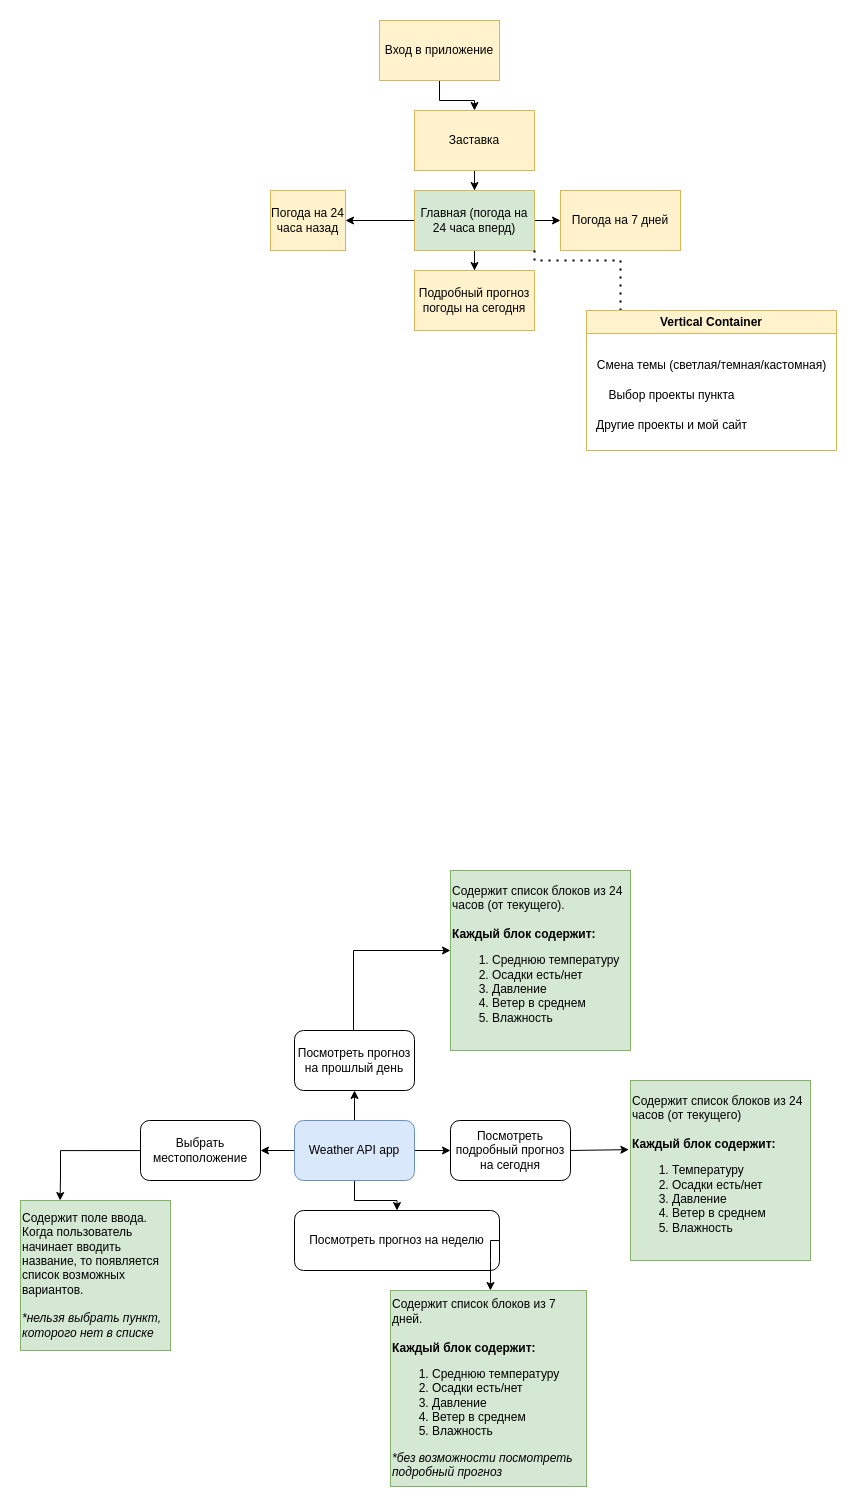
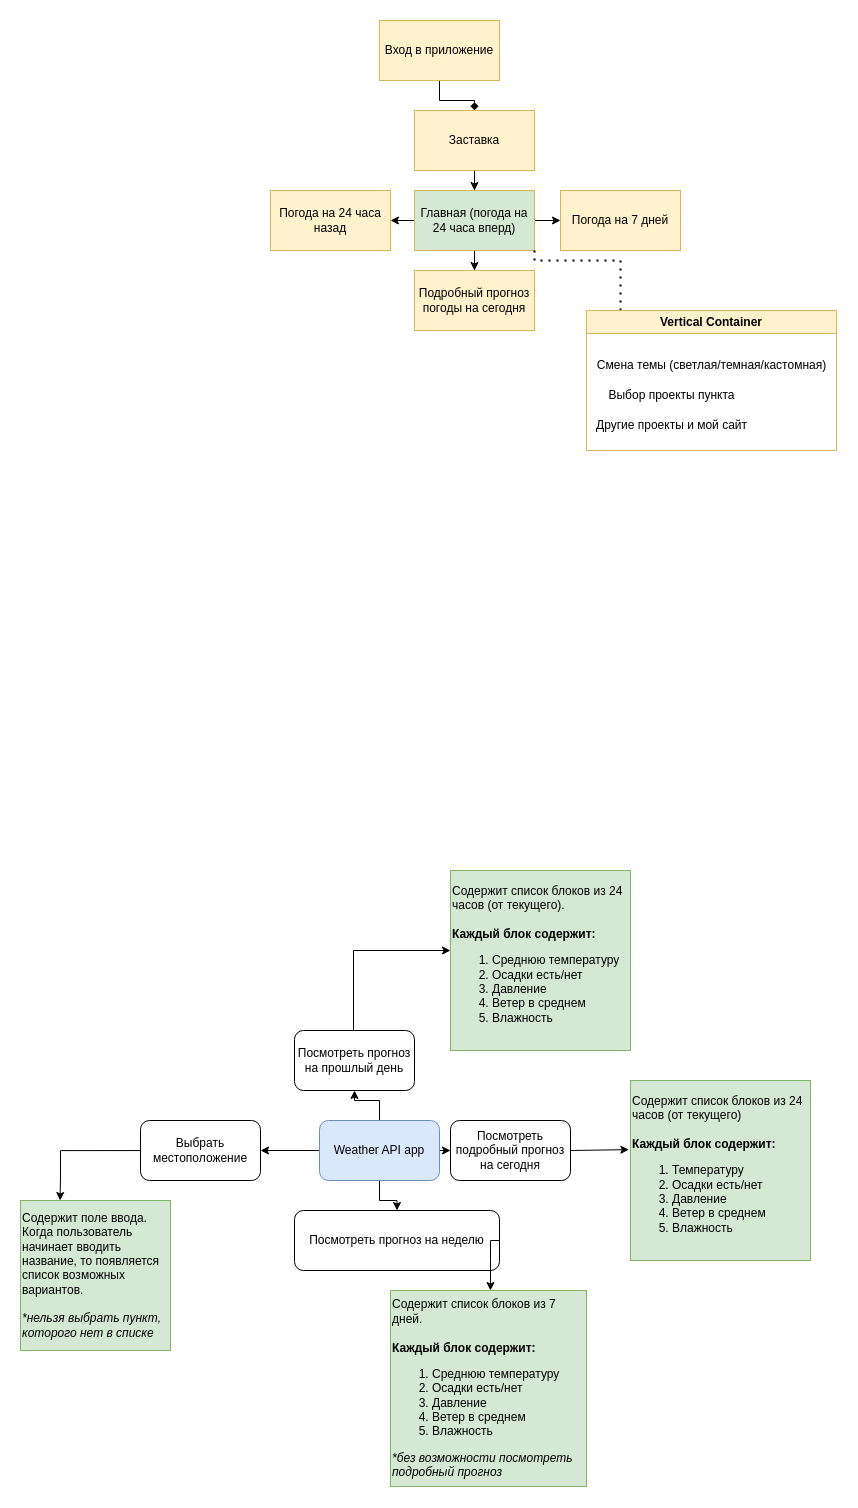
edge "Вход в приложение" -> "Заставка": arrowhead classic -> diamond
node "Погода на 24 часа назад": size 75x60 -> 120x60
node "Weather API app": moved (355, 1151) -> (380, 1151)
